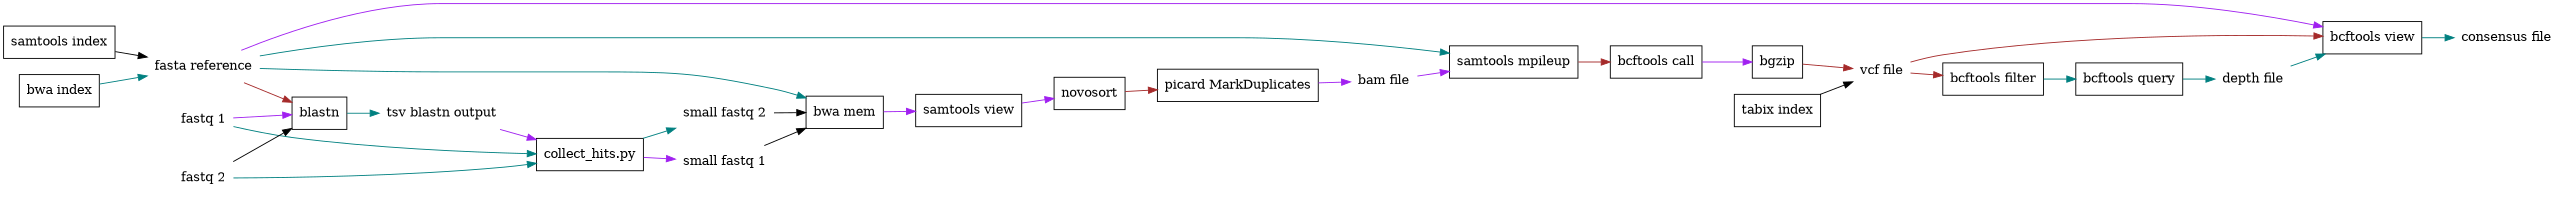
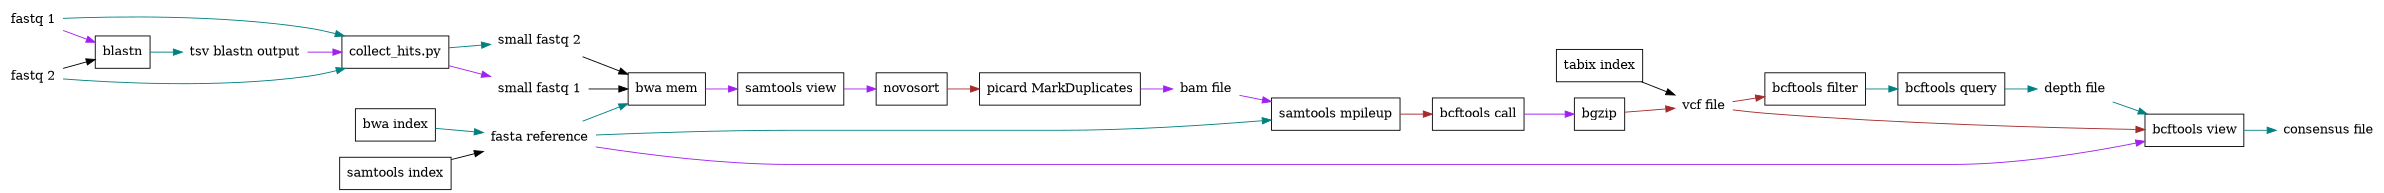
edge "fasta reference" -> "blastn": removed
